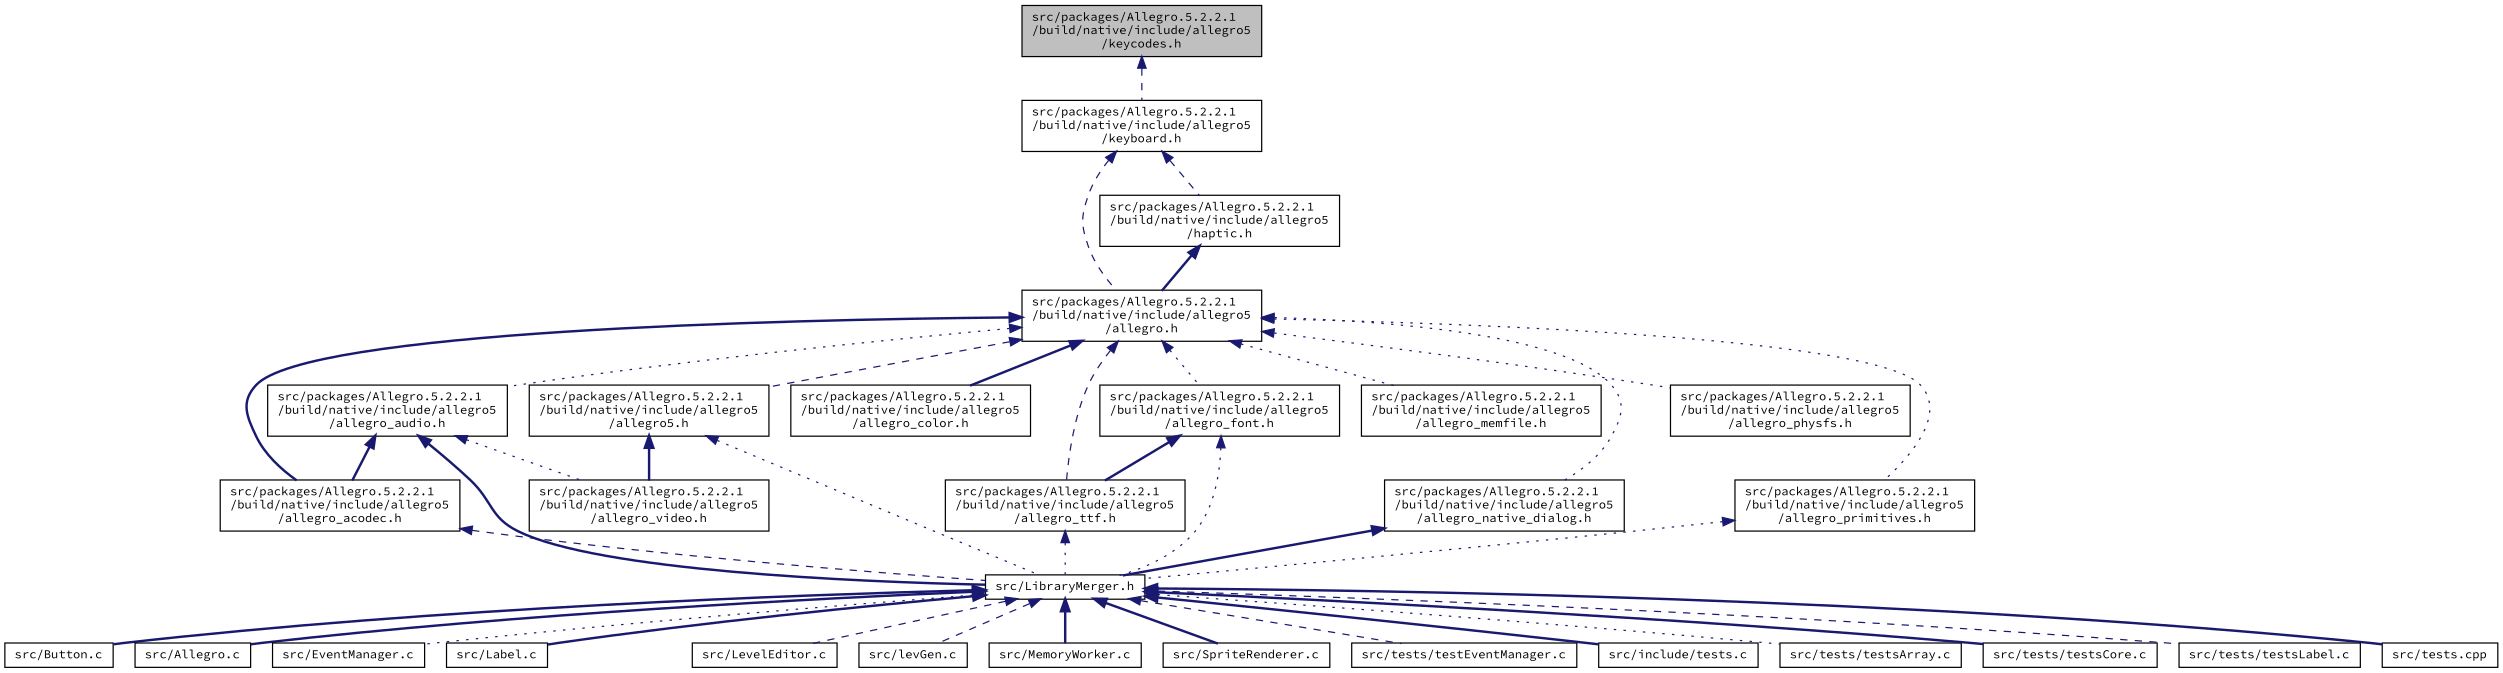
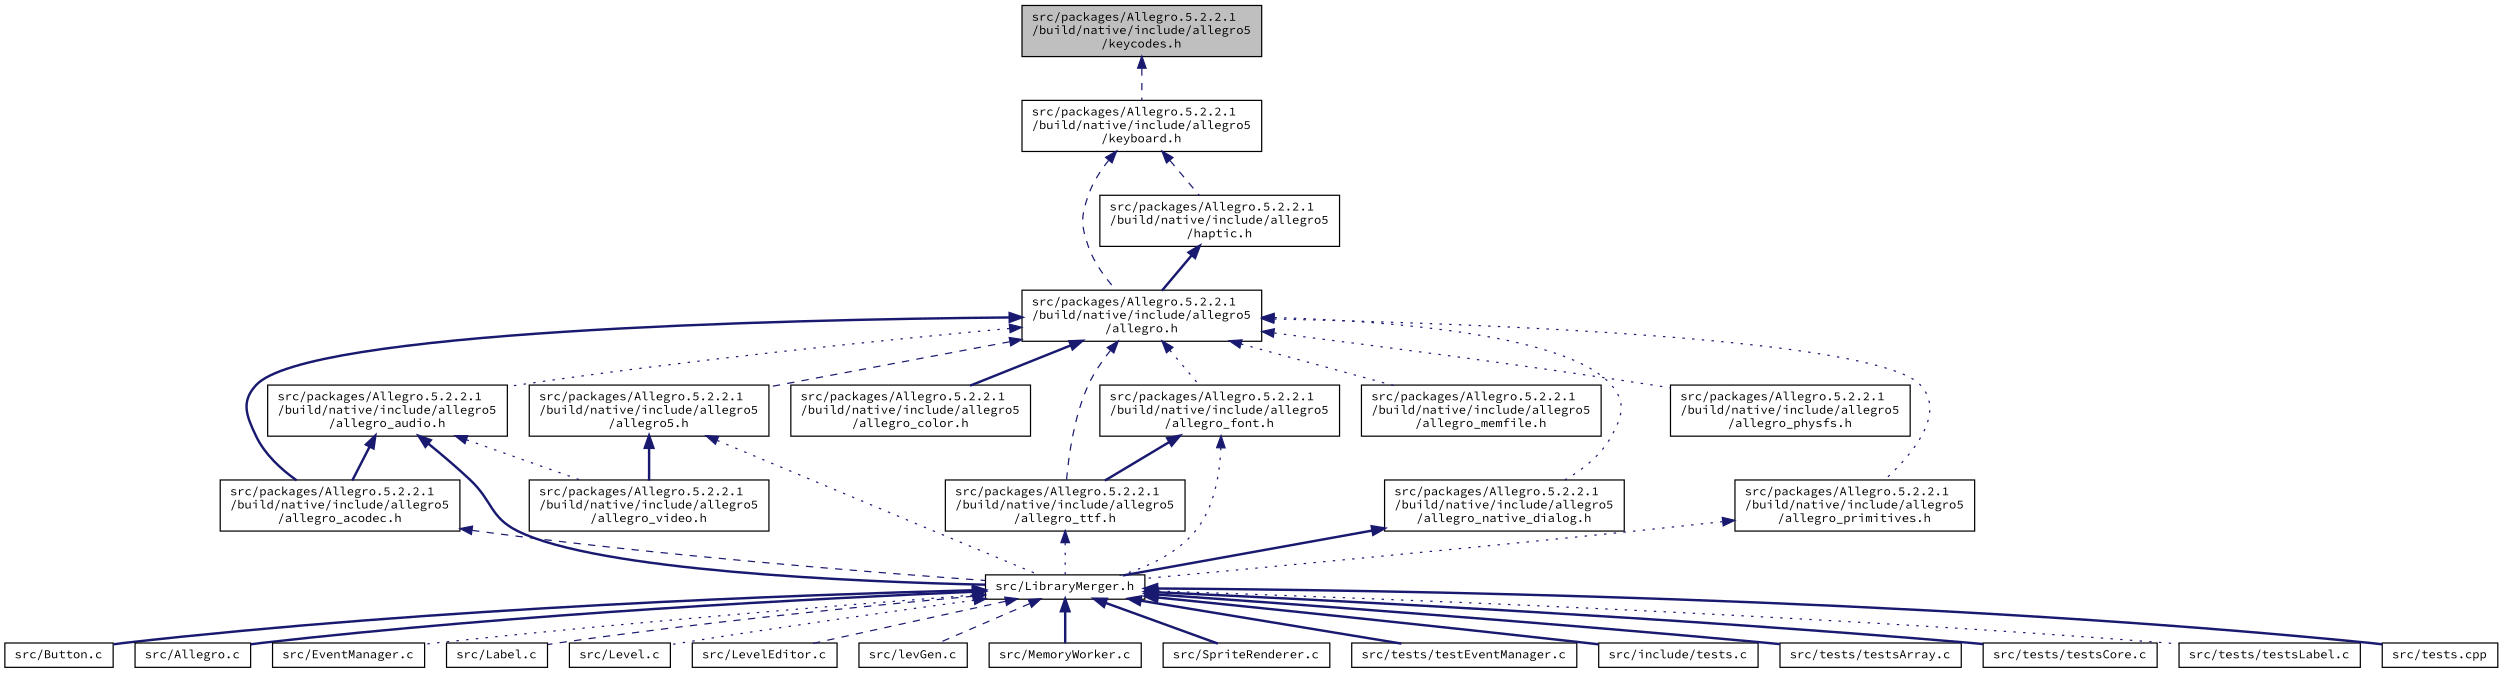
edge "src/tests/testsLabel.c" -> "src/LibraryMerger.h": style dashed -> dotted
edge "src/tests/testsArray.c" -> "src/LibraryMerger.h": style dotted -> bold
edge "src/tests/testEventManager.c" -> "src/LibraryMerger.h": style dashed -> bold
edge "src/Label.c" -> "src/LibraryMerger.h": style bold -> dashed
node "src/Level.c": added
